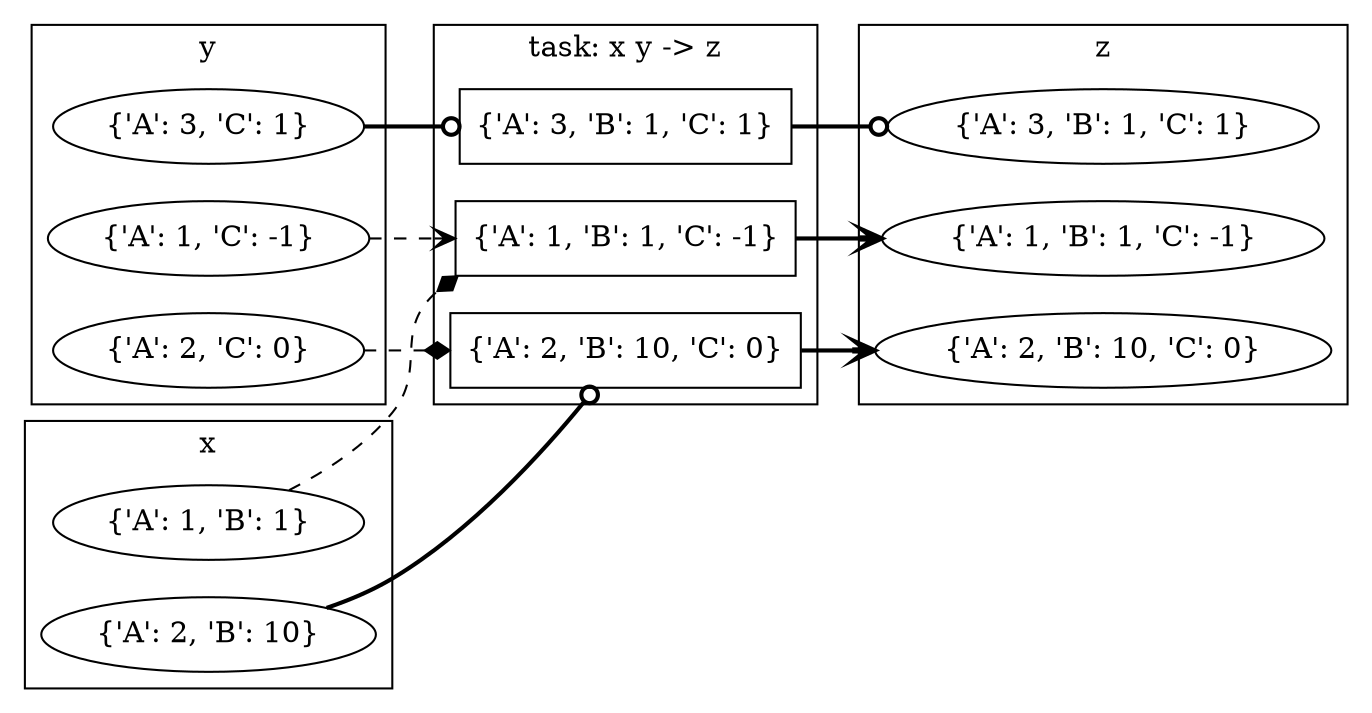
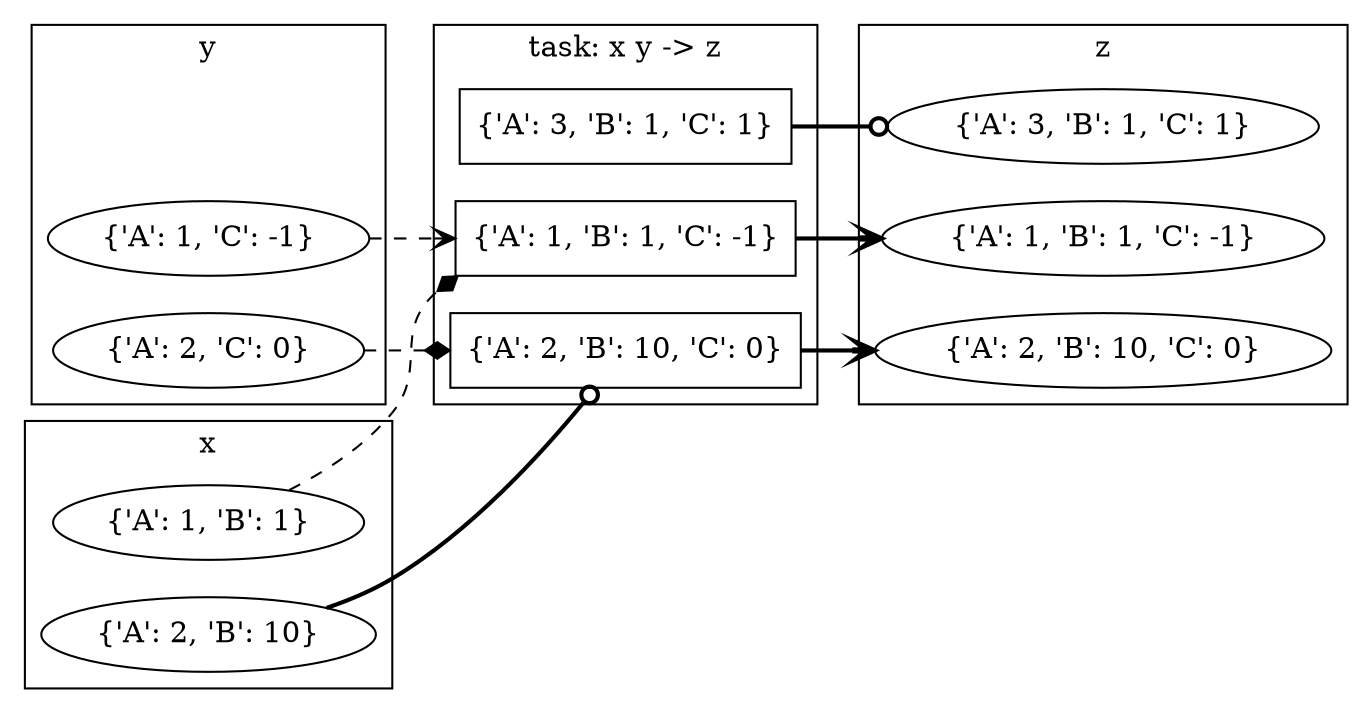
node "{'A': 3, 'C': 1}": removed
